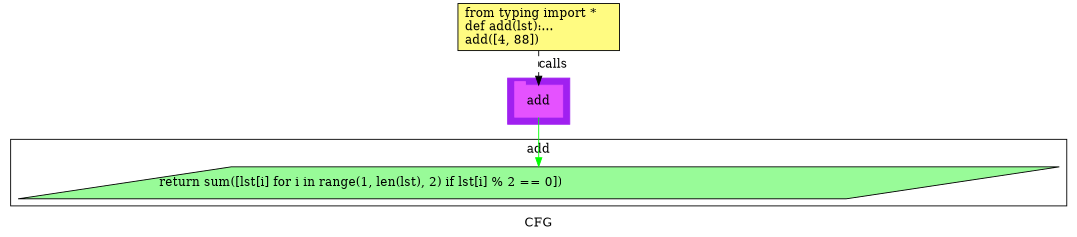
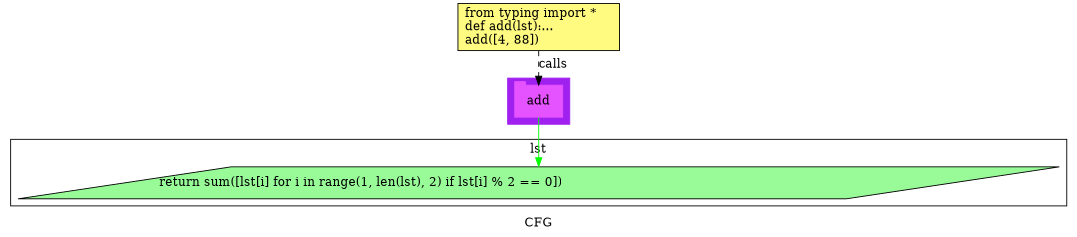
cluster "add": label "add" -> "lst"
